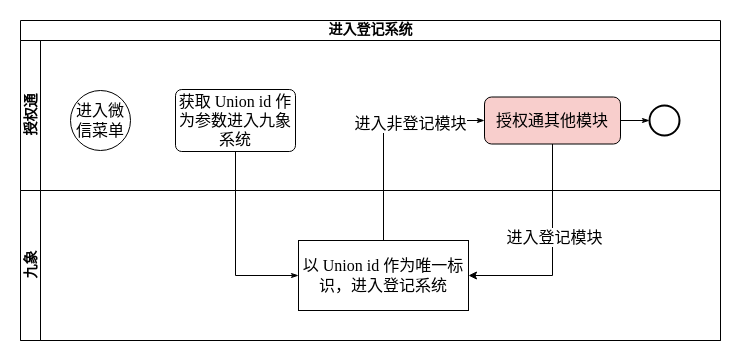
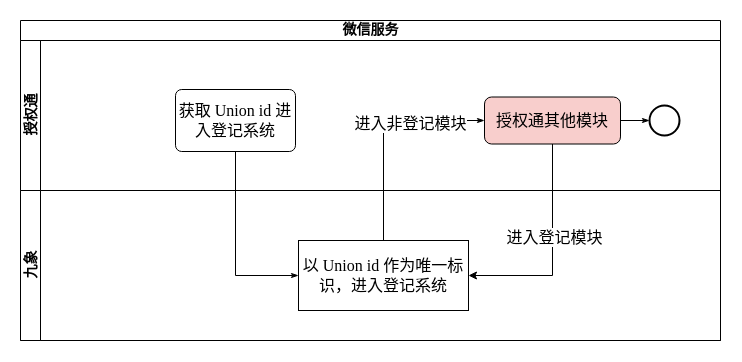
node "进入登记系统": label "进入登记系统" -> "微信服务"
node "进入微信菜单": removed
node "获取 Union id 作为参数进入九象系统": label "获取 Union id 作为参数进入九象系统" -> "获取 Union id 进入登记系统"
